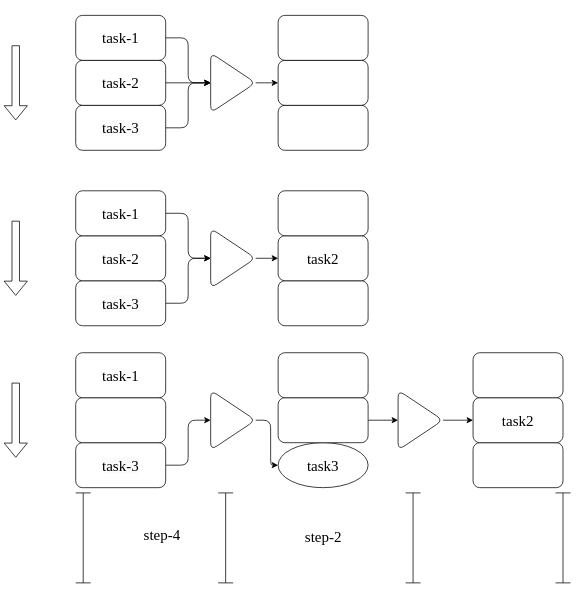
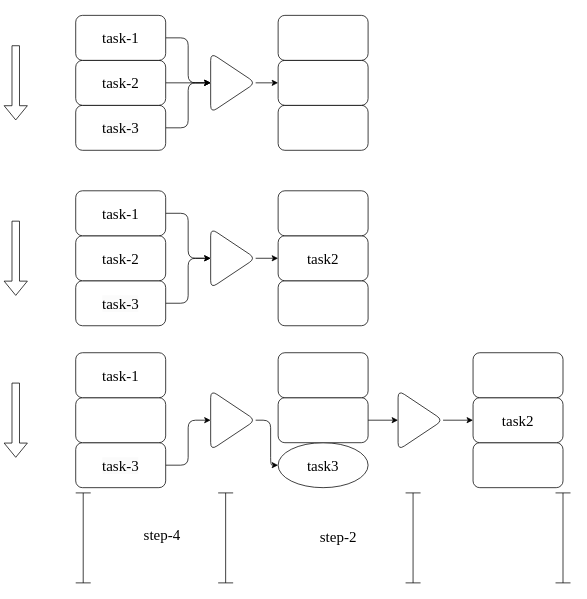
node "step-2": moved (323, 537) -> (338, 537)
